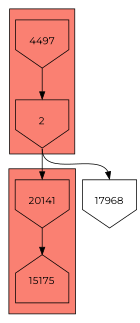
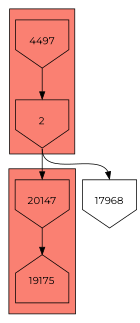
node "20141": label "20141" -> "20147"
node "15175": label "15175" -> "19175"
